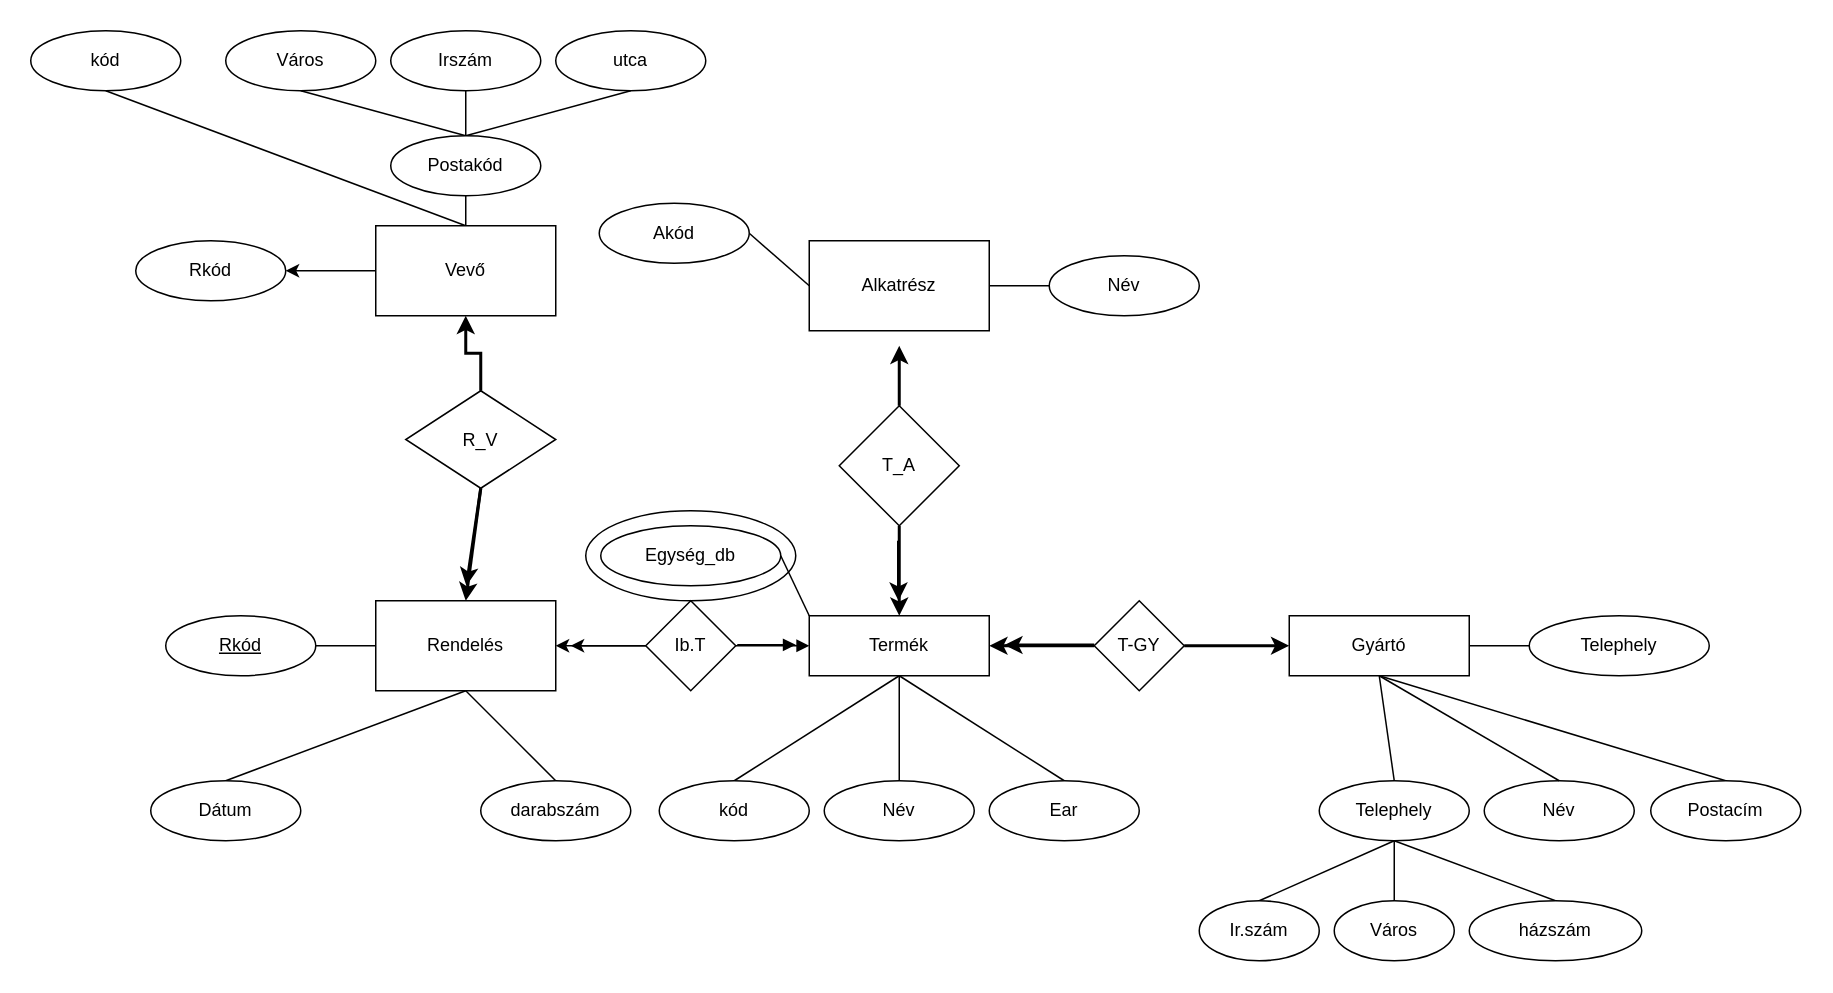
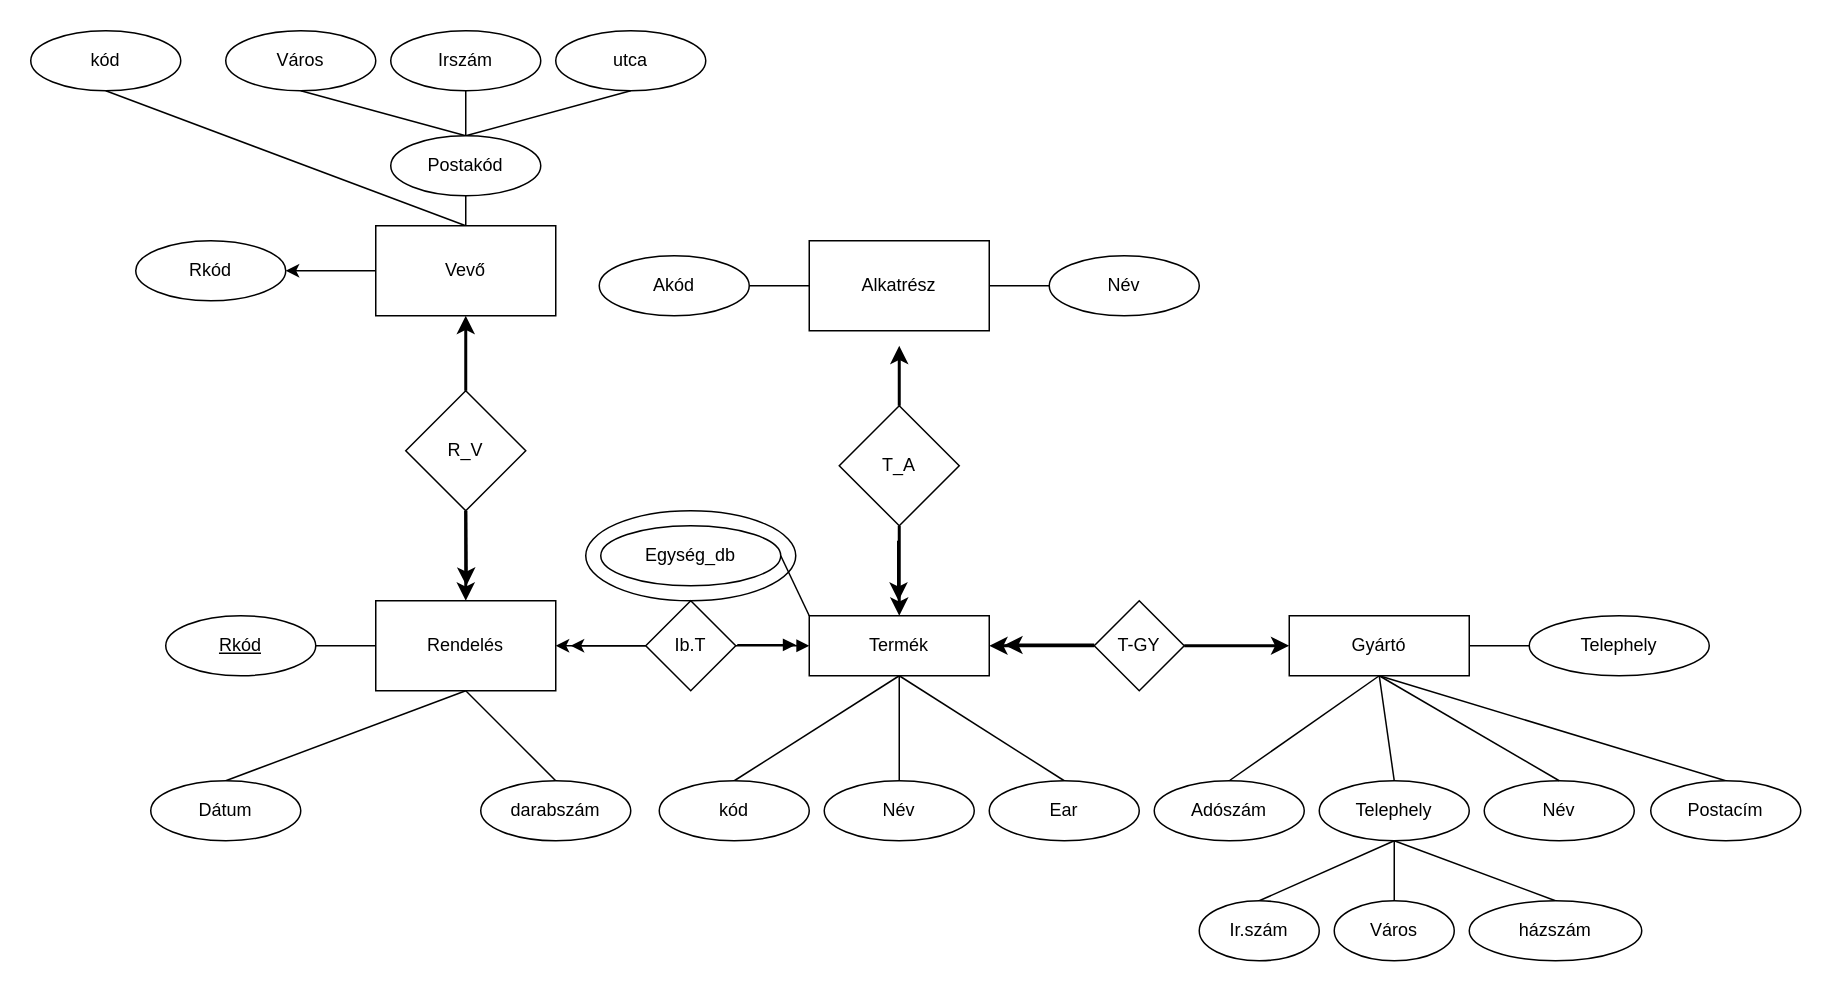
node "Akód": moved (674, 233) -> (674, 286)
node "R_V": size 150x98 -> 120x120
edge "Gyártó" -- "Adószám": added
node "Adószám": added
